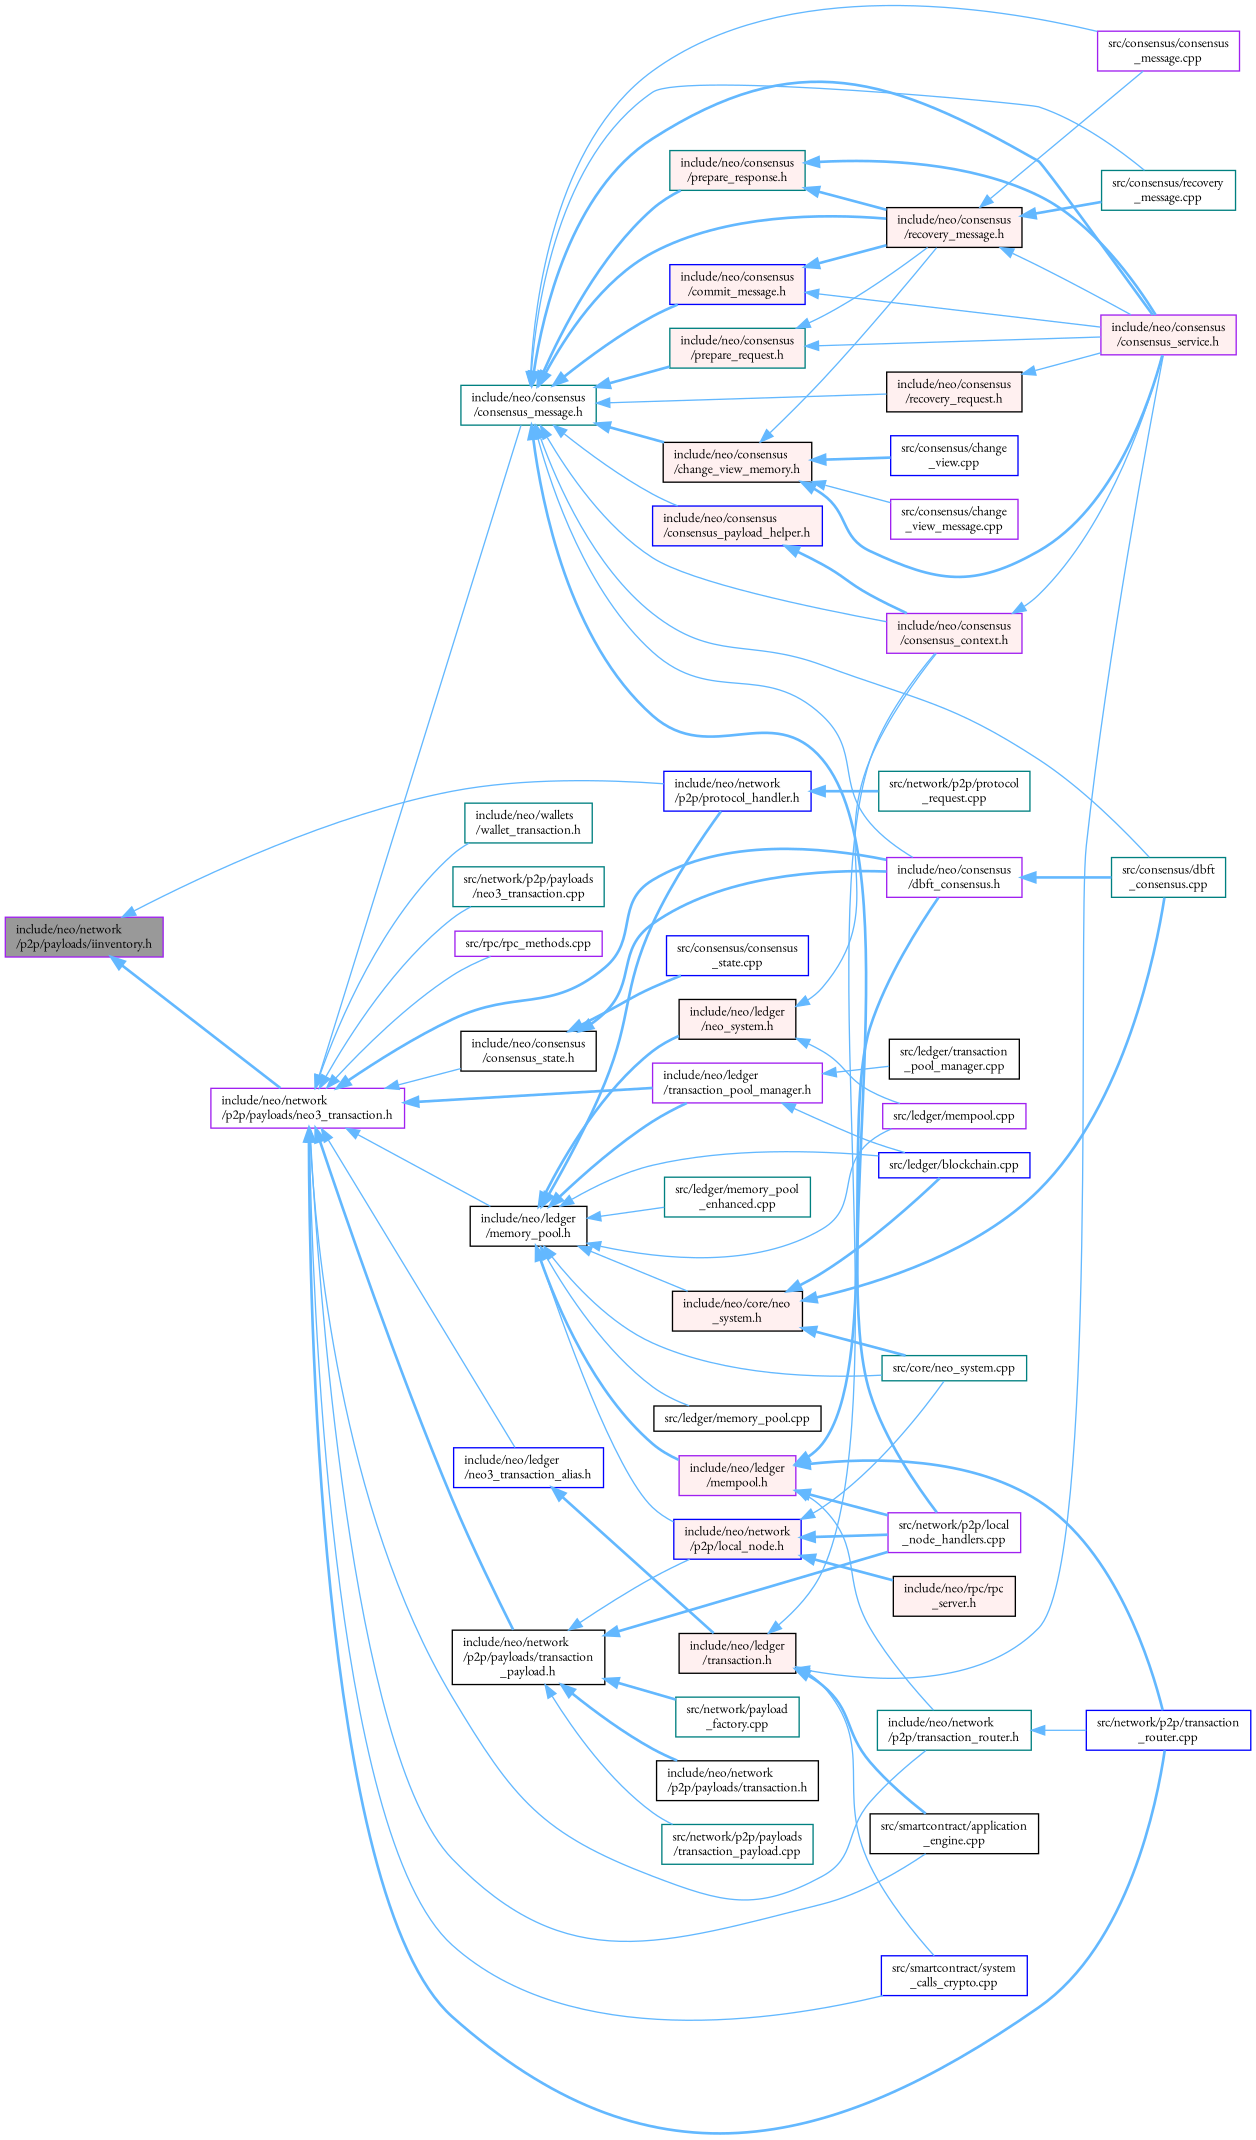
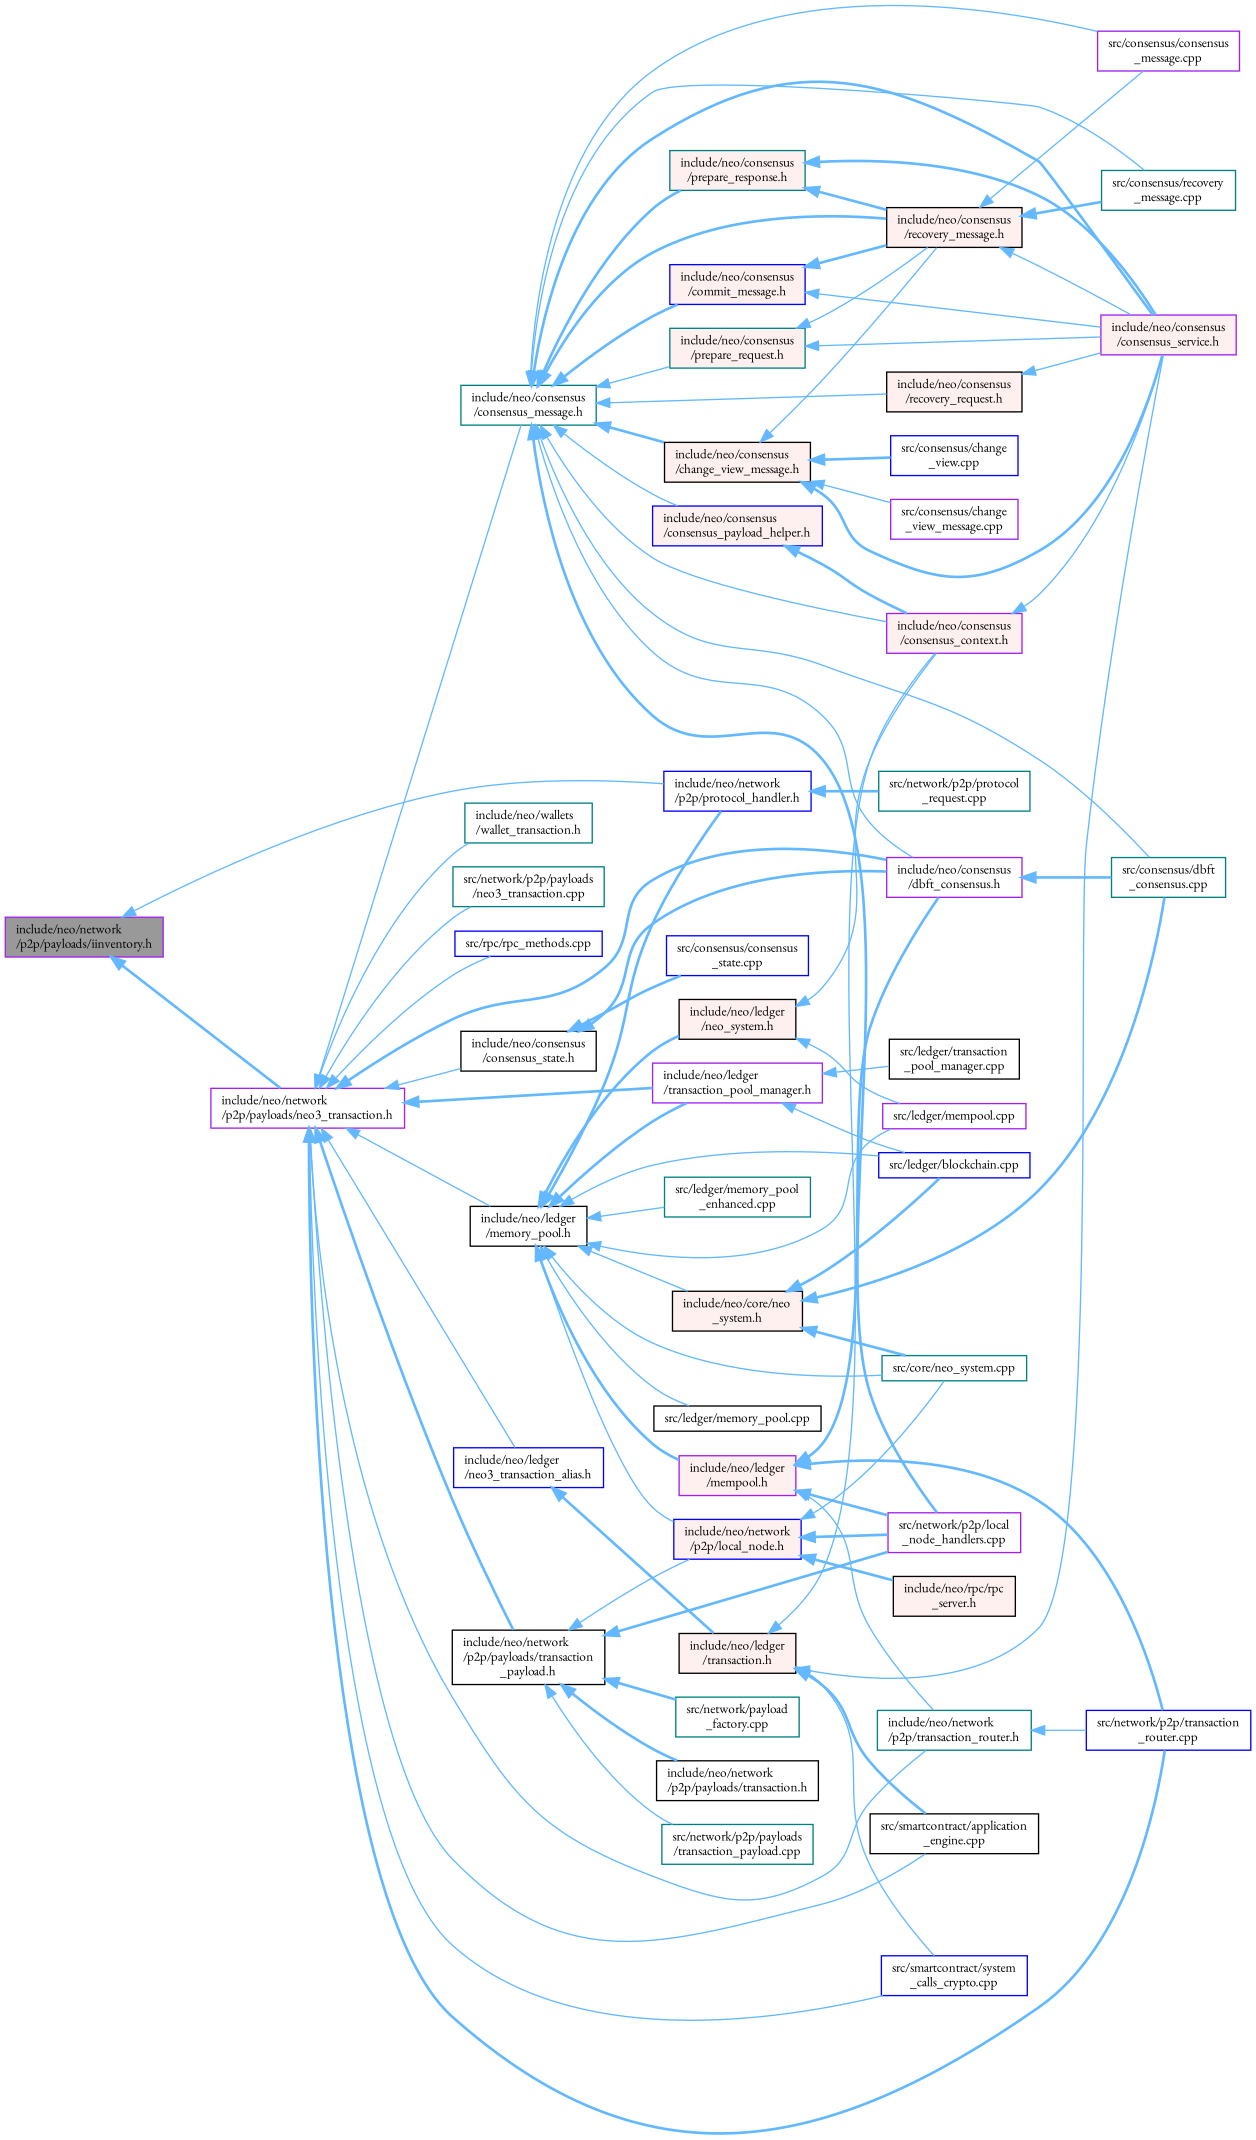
edge "include/neo/consensus /prepare_request.h" -> "include/neo/consensus /consensus_message.h": style bold -> solid
node "include/neo/consensus /change_view_memory.h": label "include/neo/consensus /change_view_memory.h" -> "include/neo/consensus /change_view_message.h"
node "src/rpc/rpc_methods.cpp": color purple -> blue
